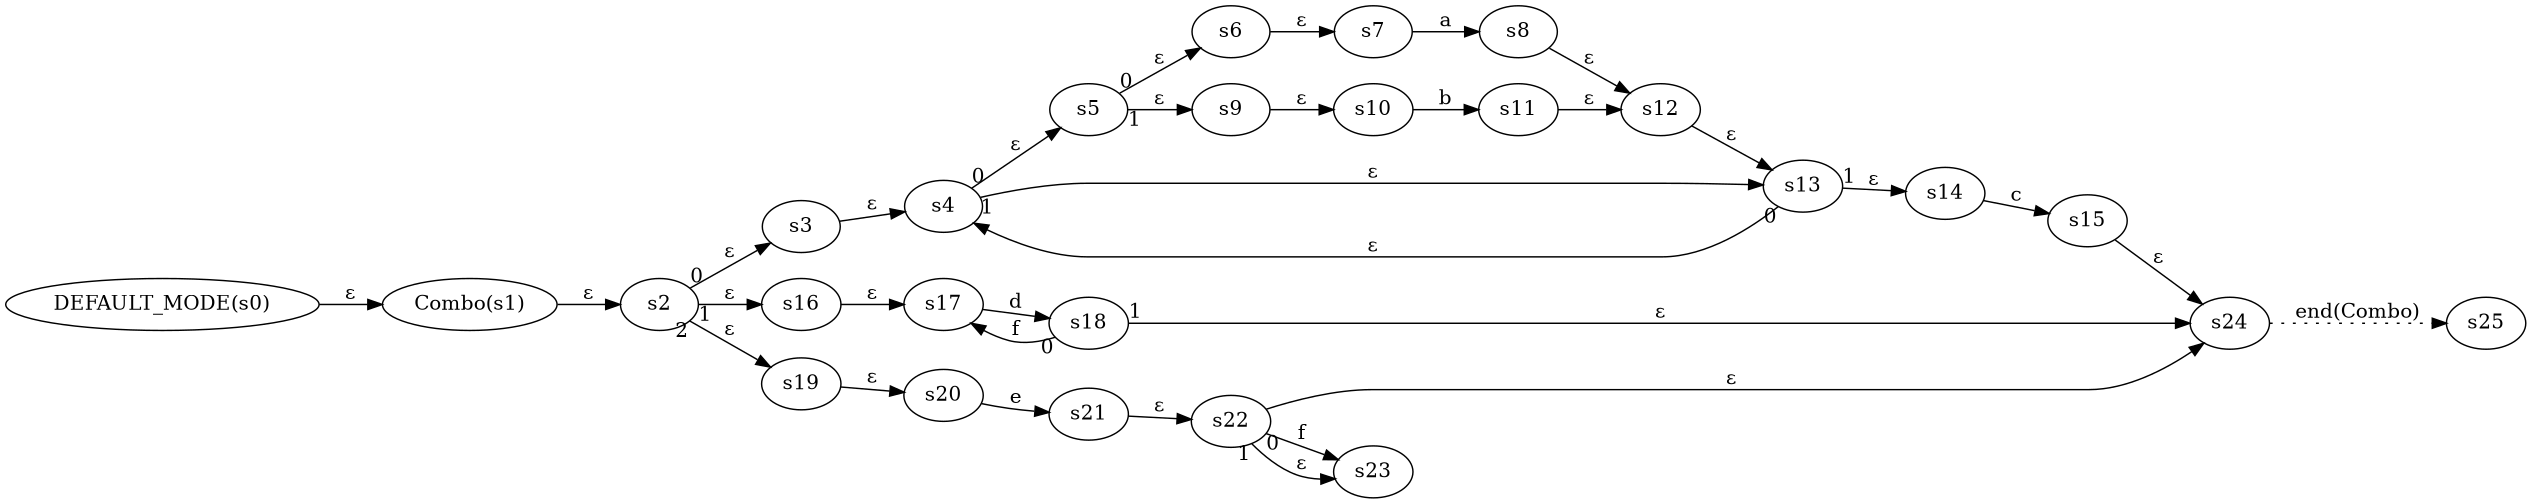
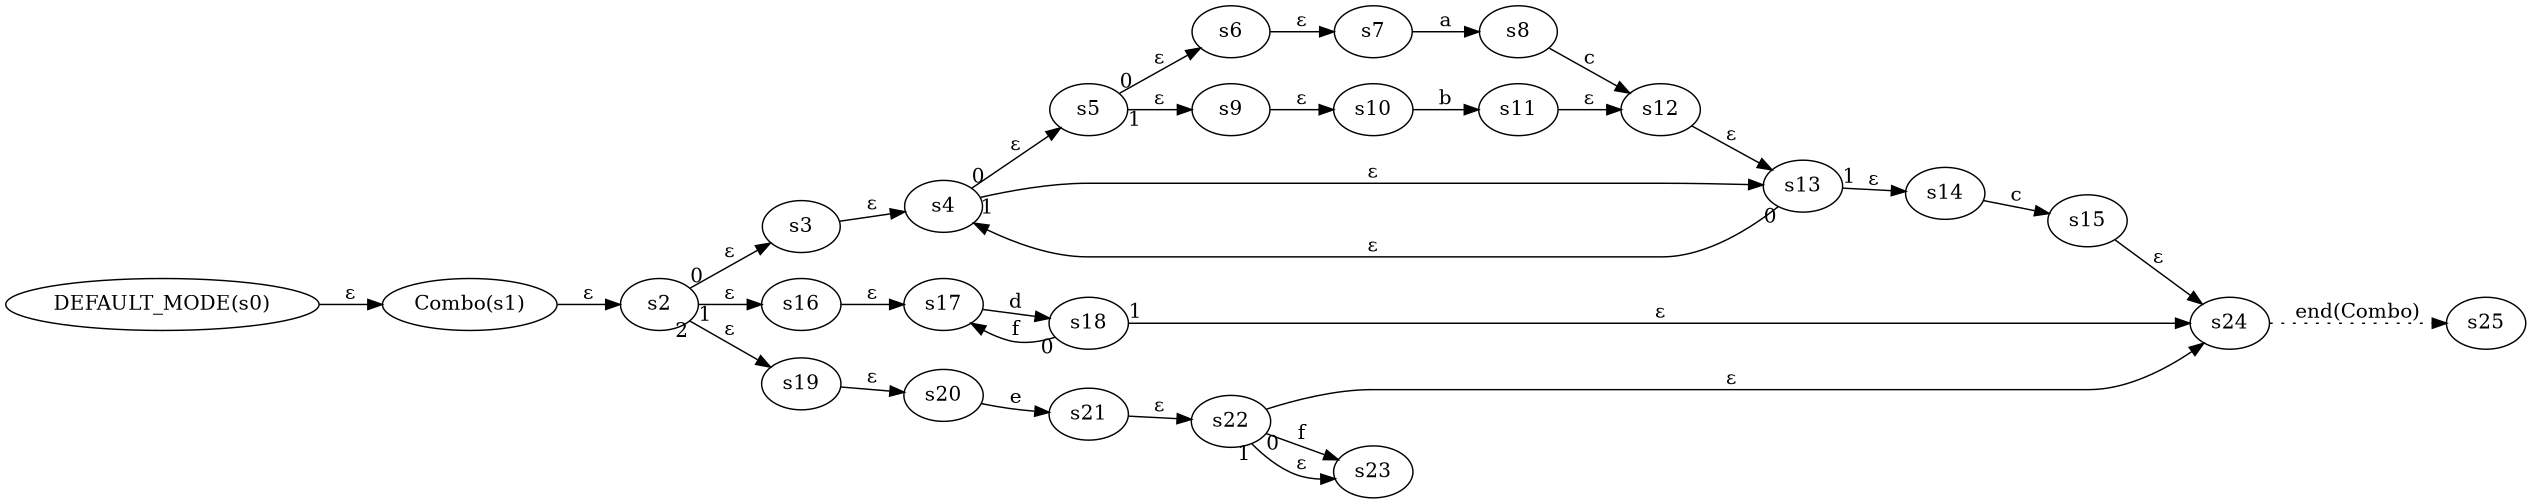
edge "s8" -> "s12": label "ε" -> "c"
